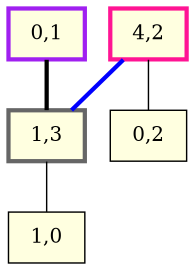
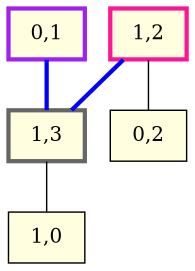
node "4,2": label "4,2" -> "1,2"
edge "0,1" -- "1,3": color black -> blue
